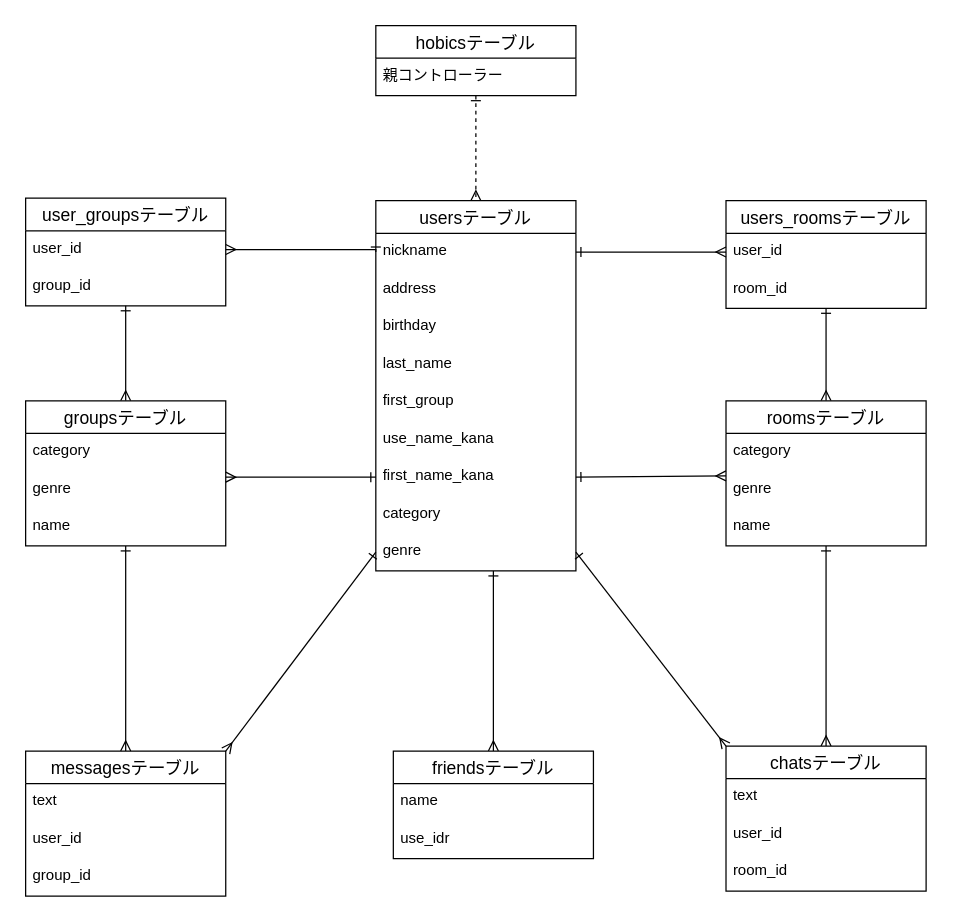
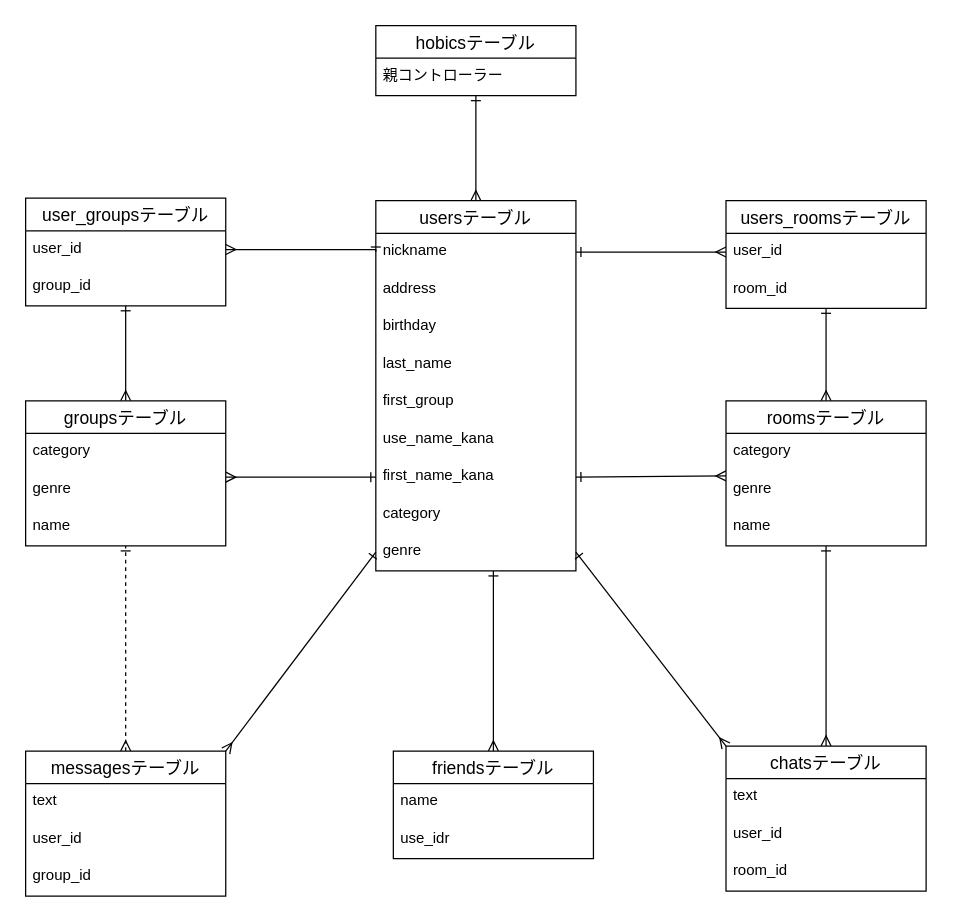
edge "hobicsテーブル" -- "usersテーブル": style dashed -> solid
edge "groupsテーブル" -- "messagesテーブル": style solid -> dashed
